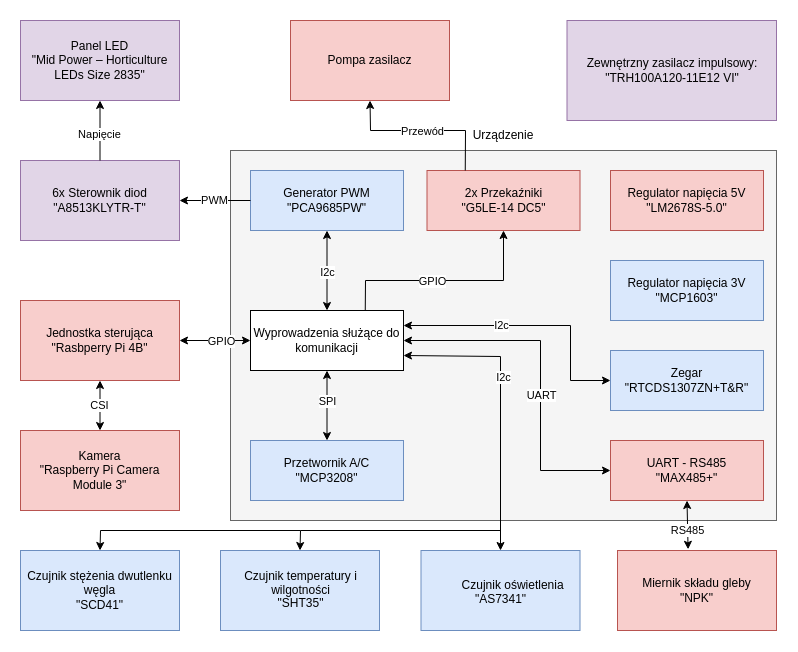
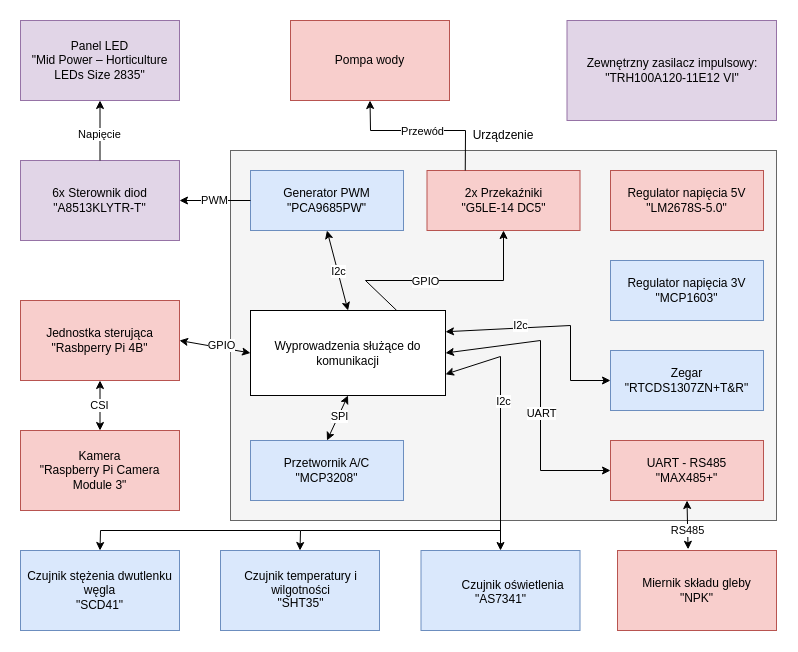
node "Pompa zasilacz": label "Pompa zasilacz" -> "Pompa wody"
node "Wyprowadzenia służące do komunikacji": size 153x60 -> 195x85
